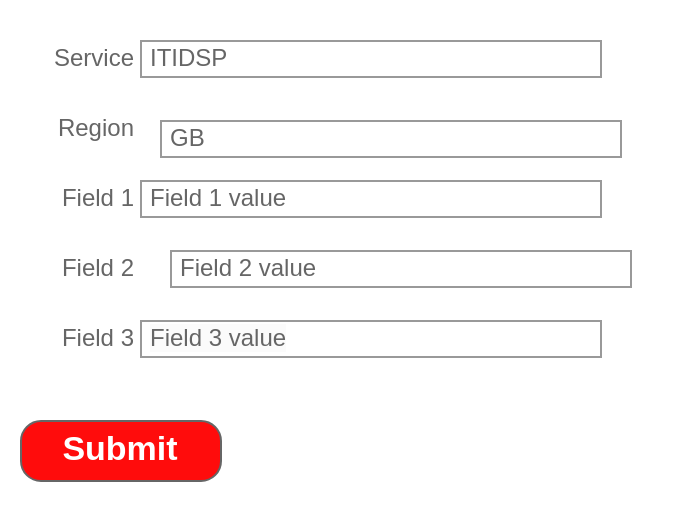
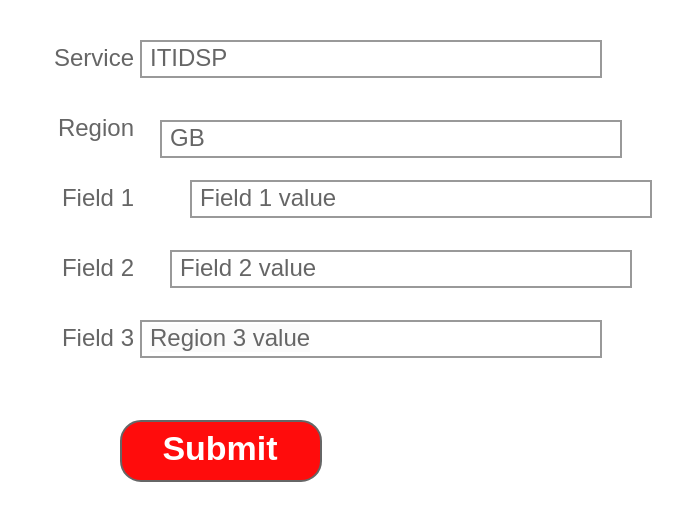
node "Field 1 value": moved (371, 199) -> (421, 199)
node "Field 3 value": label "Field 3 value" -> "Region 3 value"
node "Submit": moved (121, 451) -> (221, 451)
